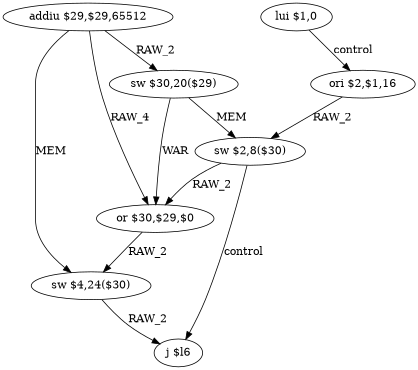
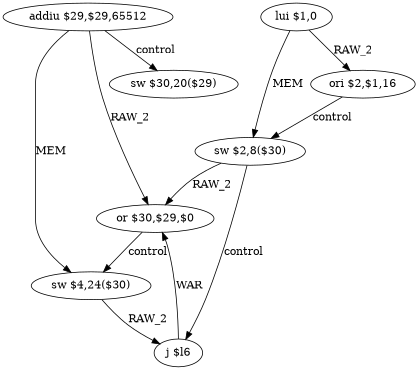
edge "addiu $29,$29,65512" -> "sw $30,20($29)": label "RAW_2" -> "control"
edge "lui $1,0" -> "ori $2,$1,16": label "control" -> "RAW_2"
edge "sw $30,20($29)" -> "sw $2,8($30)": now "lui $1,0" -> "sw $2,8($30)"
edge "addiu $29,$29,65512" -> "or $30,$29,$0": label "RAW_4" -> "RAW_2"
edge "ori $2,$1,16" -> "sw $2,8($30)": label "RAW_2" -> "control"
edge "sw $30,20($29)" -> "or $30,$29,$0": now "j $l6" -> "or $30,$29,$0"
edge "or $30,$29,$0" -> "sw $4,24($30)": label "RAW_2" -> "control"
